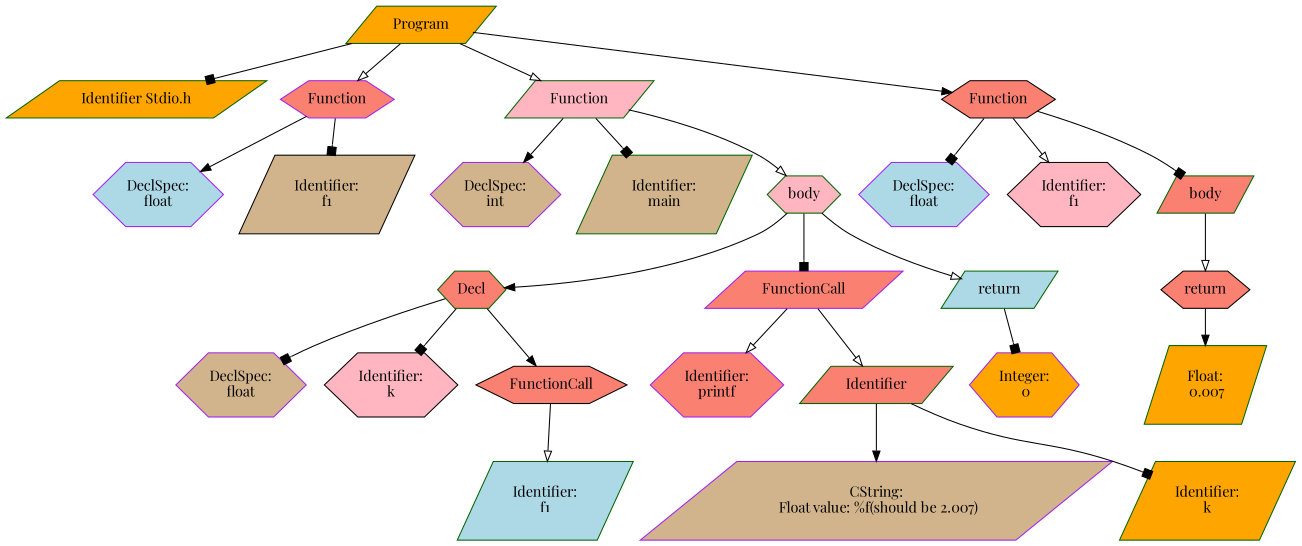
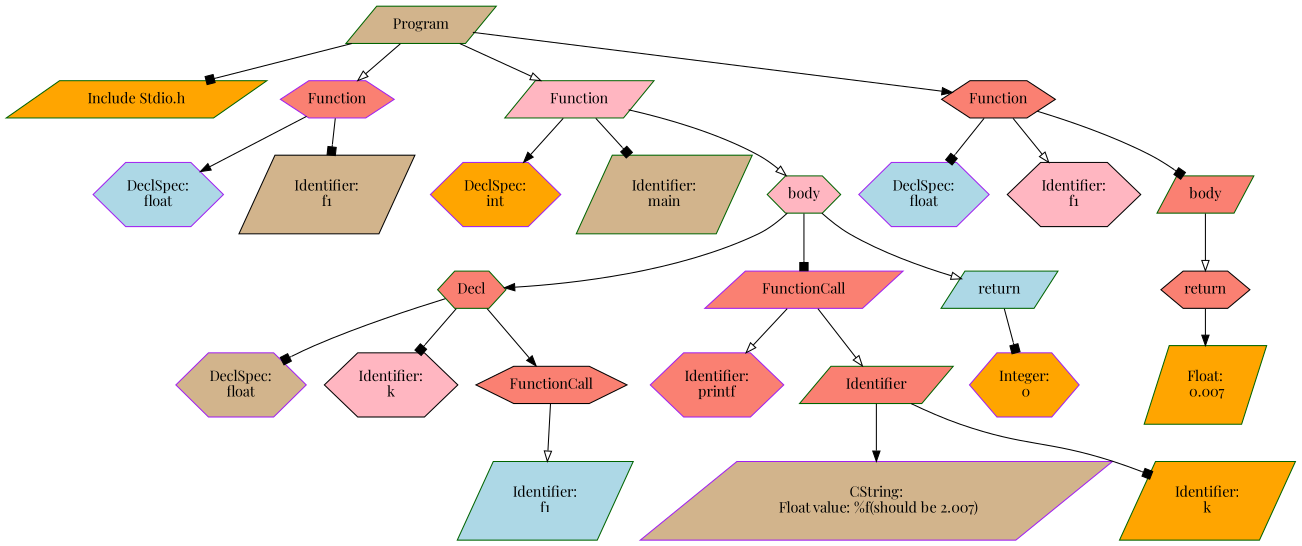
node "Program": fillcolor orange -> tan
node "Identifier Stdio.h": label "Identifier Stdio.h" -> "Include Stdio.h"
node "DeclSpec: int": fillcolor tan -> orange
